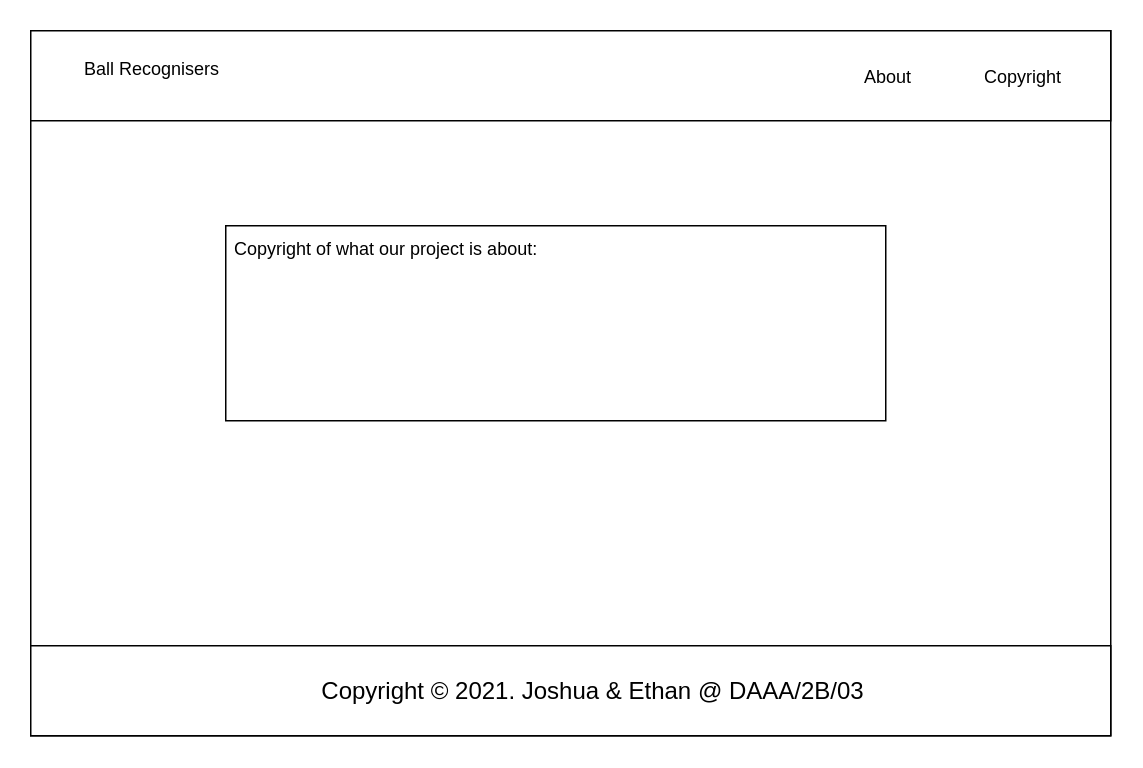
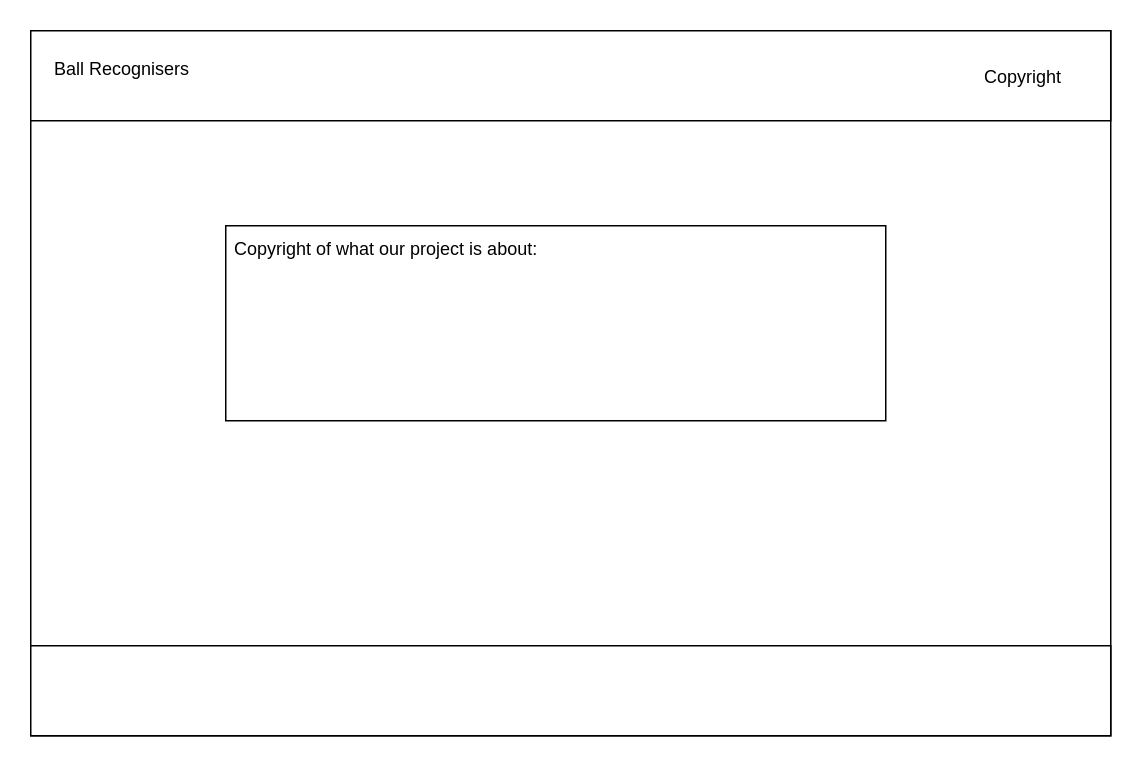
node "Ball Recognisers": moved (188, 68) -> (158, 68)
node "About": removed
node "Copyright © 2021. Joshua & Ethan @ DAAA/2B/03": removed
